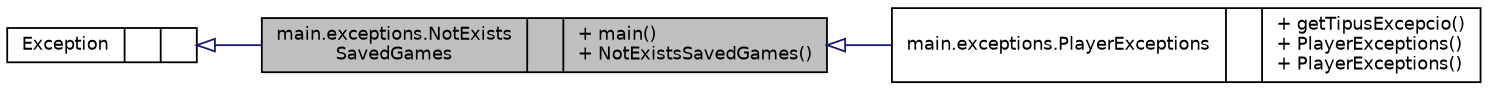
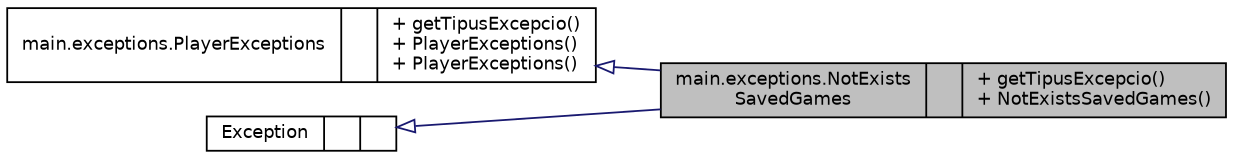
node "main.exceptions.NotExists": text "+ main()" -> "+ getTipusExcepcio()"
edge "main.exceptions.PlayerExceptions" -> "main.exceptions.NotExists": reversed
